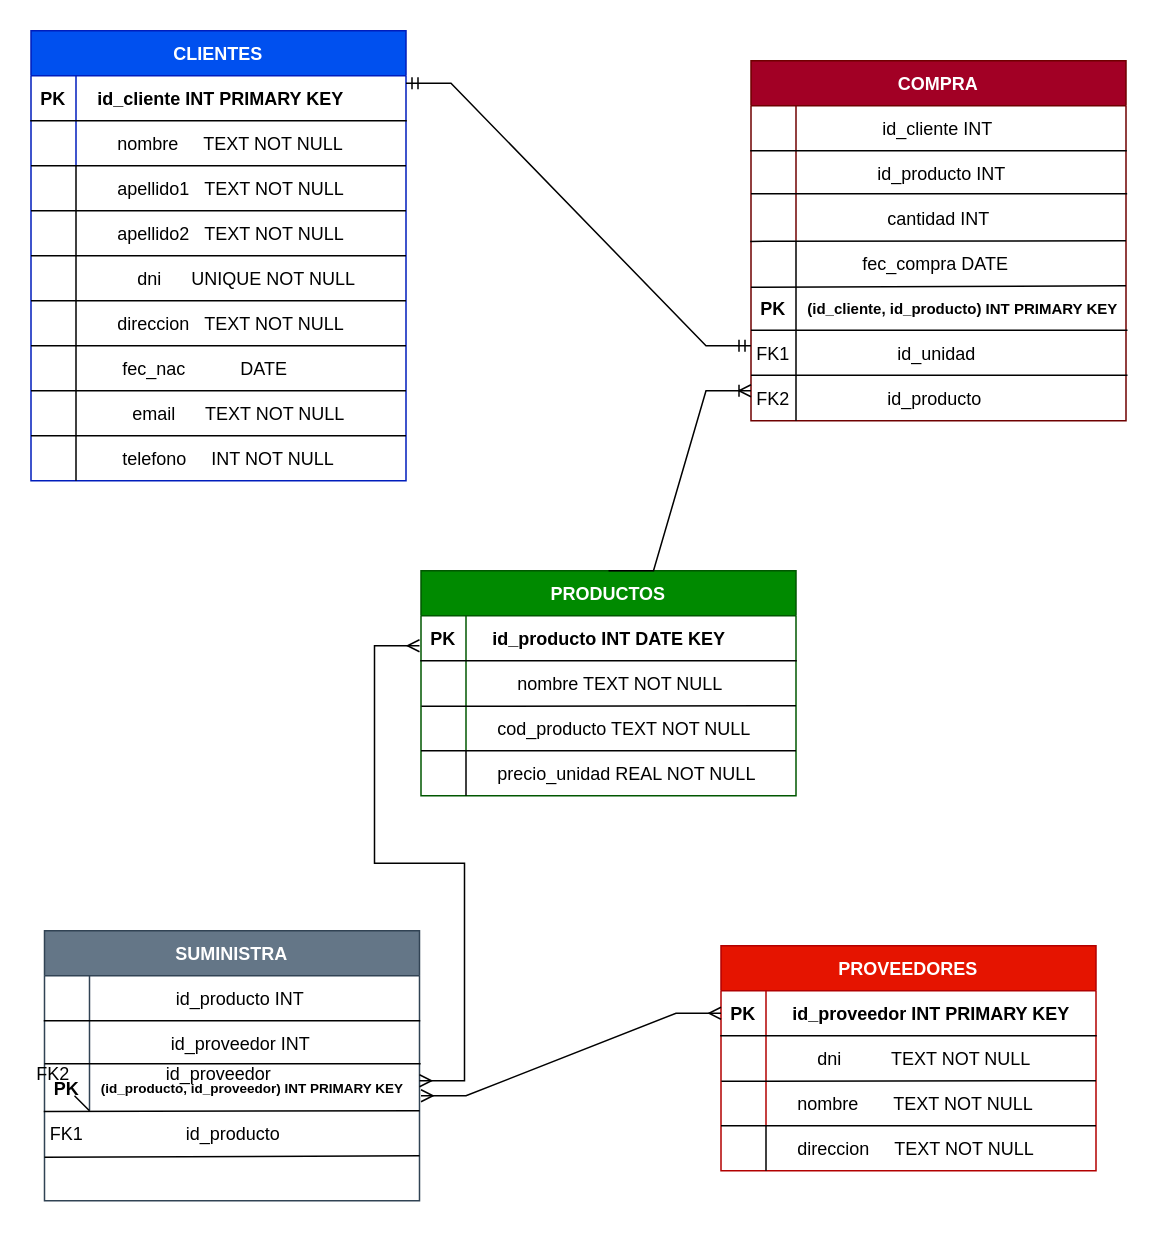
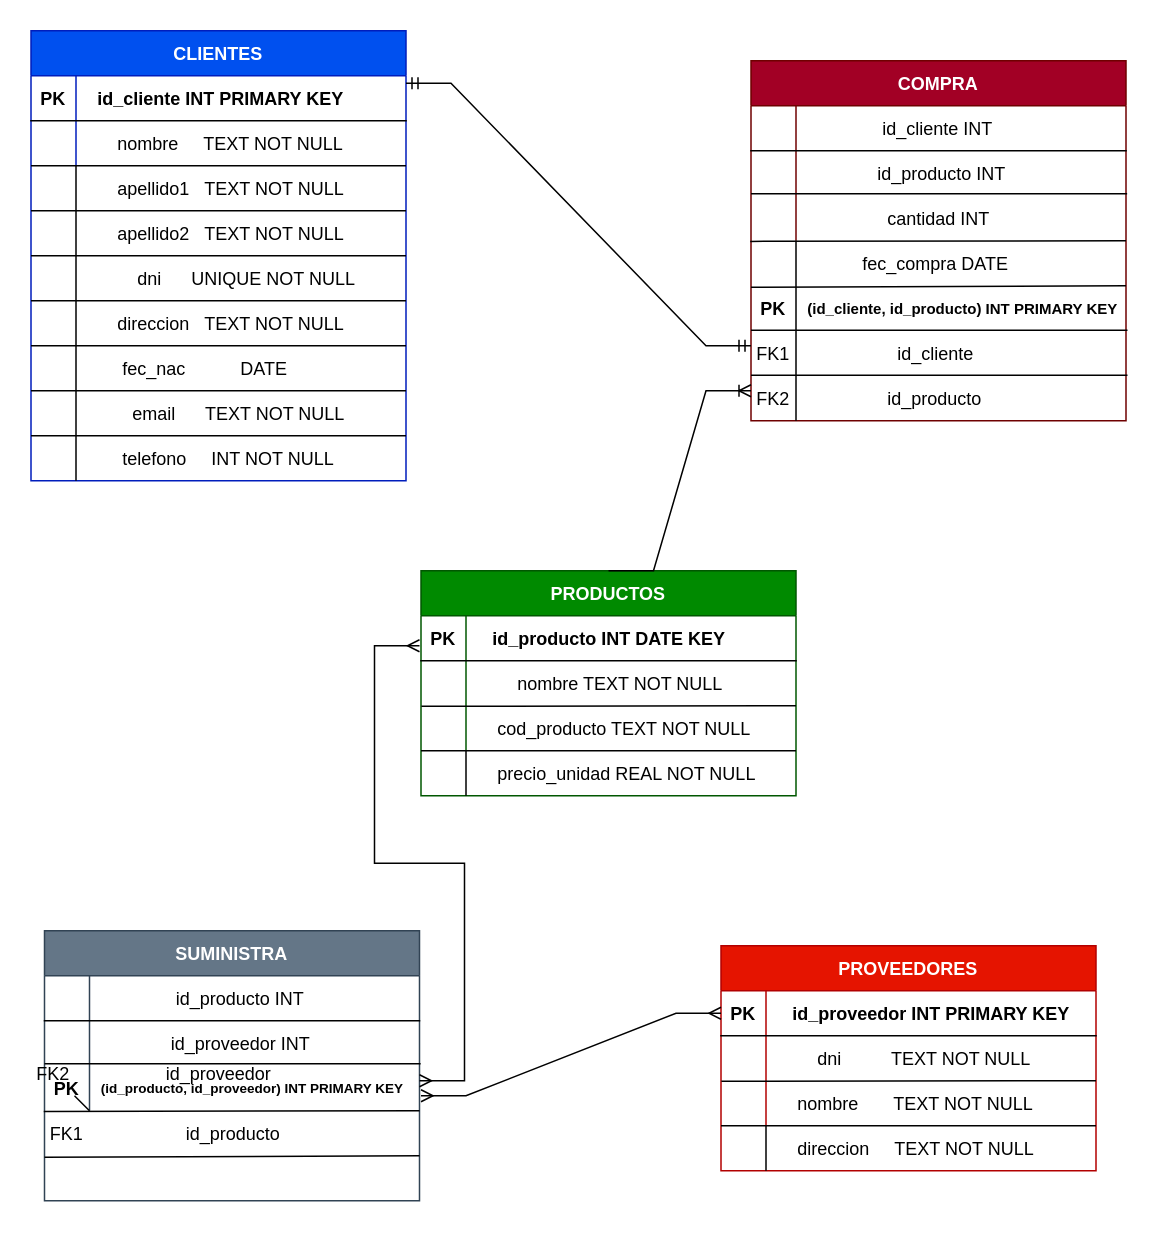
node "id_unidad": label "id_unidad" -> "id_cliente"
